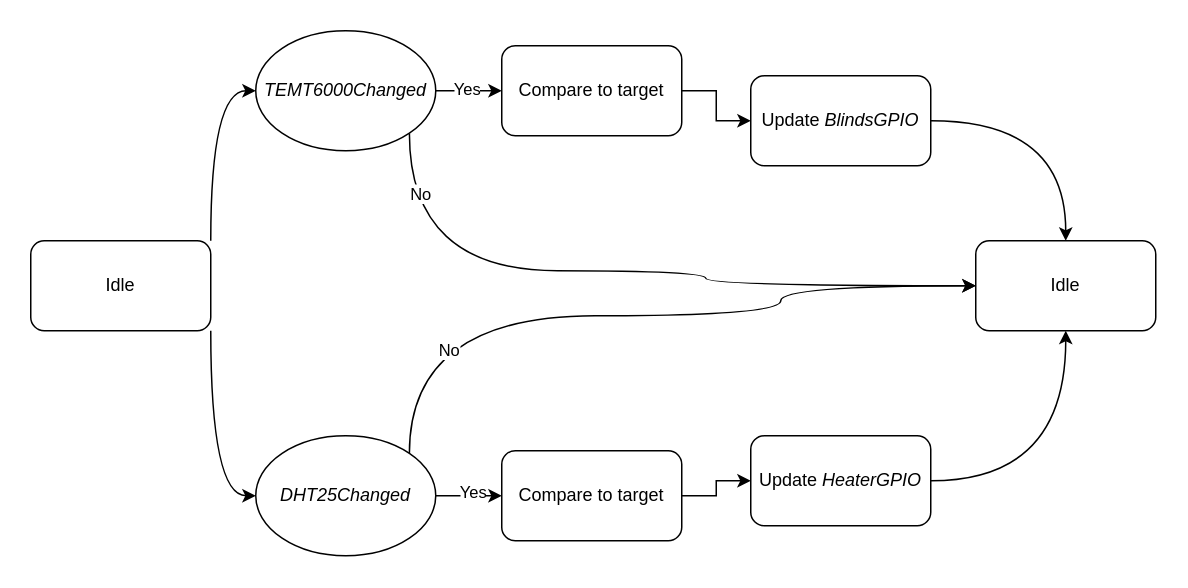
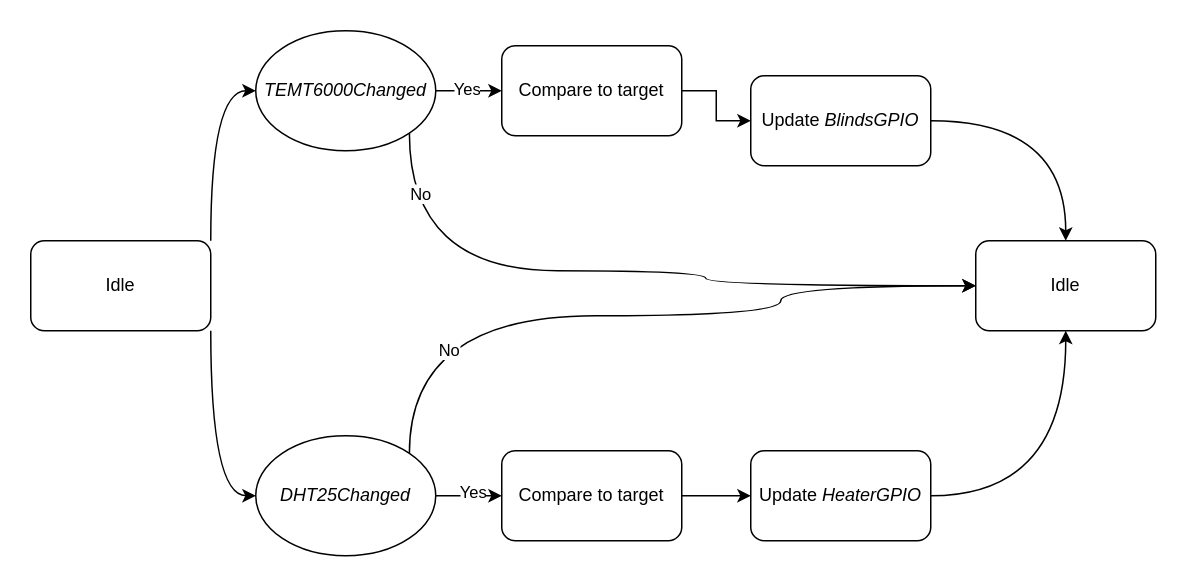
node "Update HeaterGPIO": moved (841, 481) -> (841, 496)
